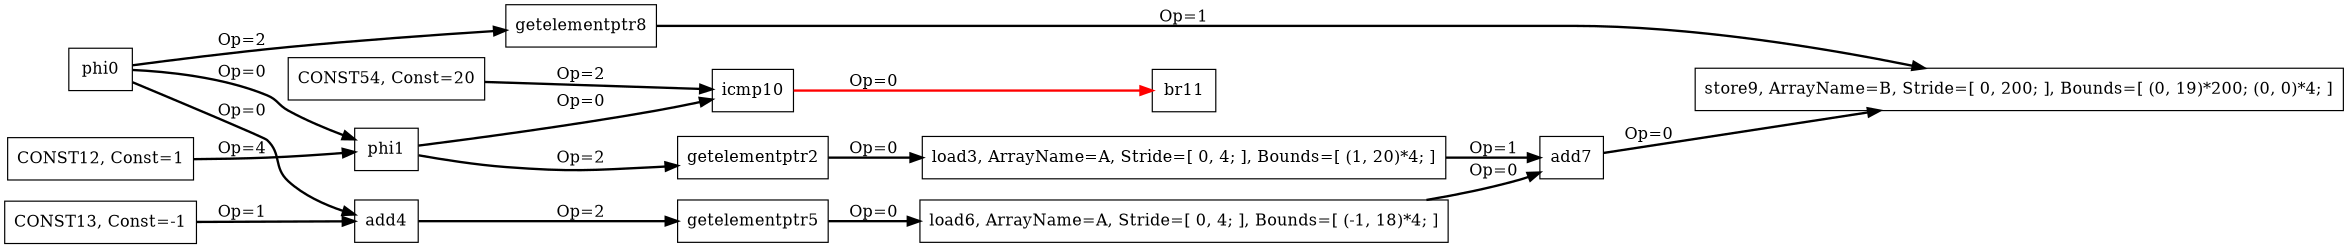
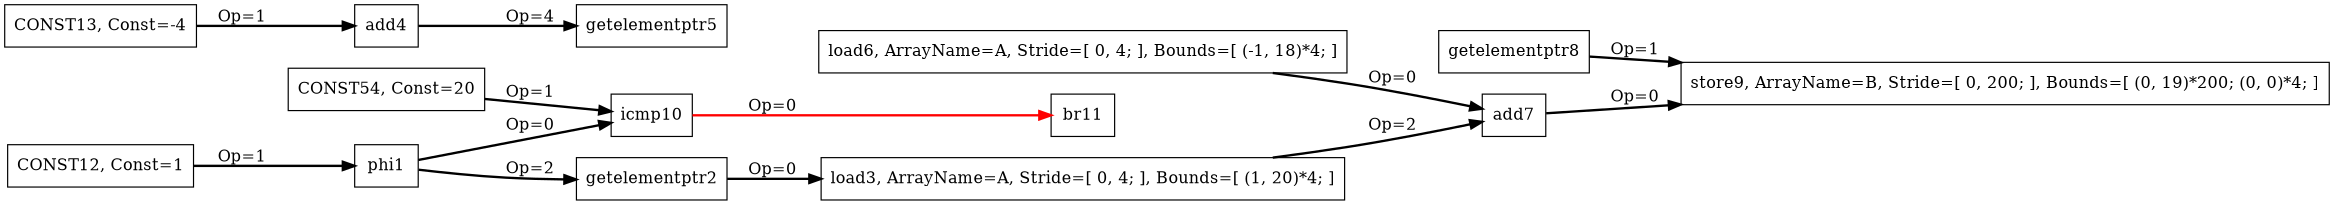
node "phi0": removed
edge "CONST54, Const=20" -> "icmp10": label "Op=2" -> "Op=1"
edge "CONST12, Const=1" -> "phi1": label "Op=4" -> "Op=1"
edge "load3, ArrayName=A, Stride=[ 0, 4; ], Bounds=[ (1, 20)*4; ]" -> "add7": label "Op=1" -> "Op=2"
edge "add4" -> "getelementptr5": label "Op=2" -> "Op=4"
edge "getelementptr5" -> "load6, ArrayName=A, Stride=[ 0, 4; ], Bounds=[ (-1, 18)*4; ]": removed, label "Op=0"
node "CONST13, Const=-1": label "CONST13, Const=-1" -> "CONST13, Const=-4"
